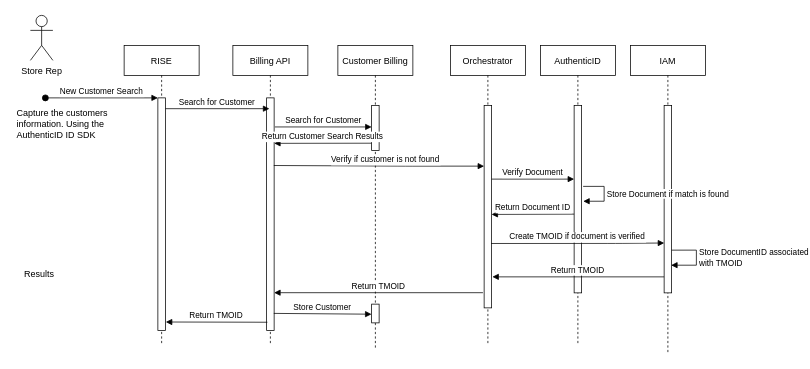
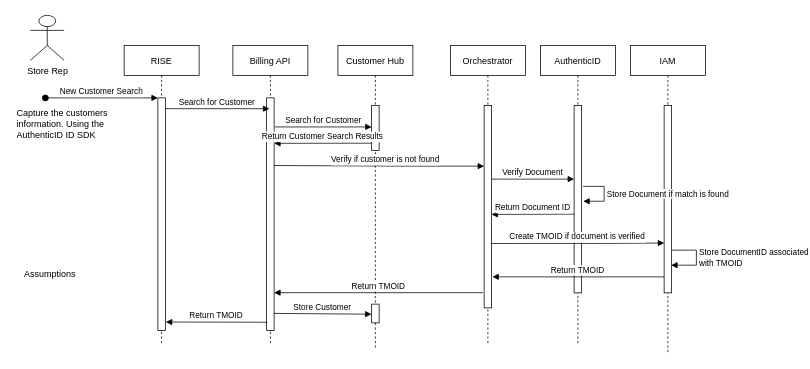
node "Store Rep": size 23x45 -> 34x45
node "Customer Billing": label "Customer Billing" -> "Customer Hub"
node "Results": label "Results" -> "Assumptions"
